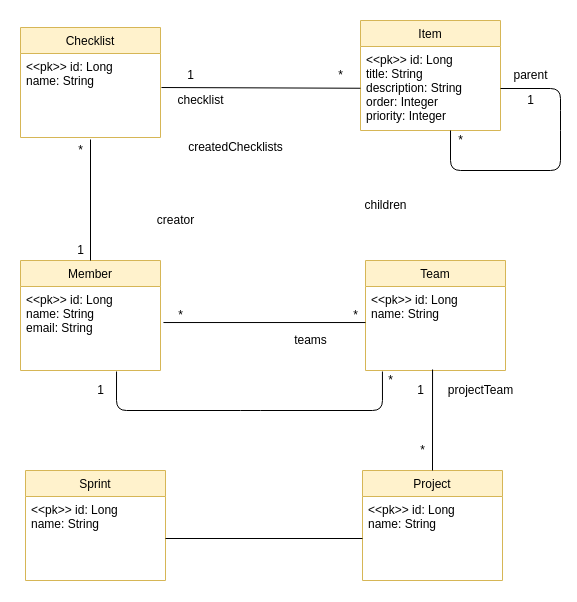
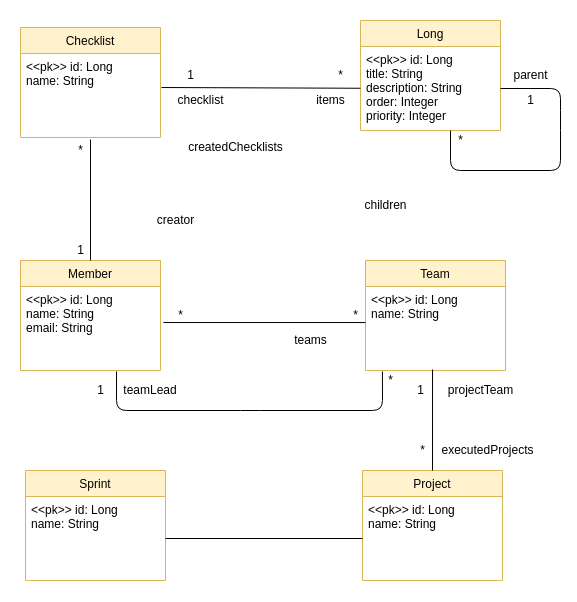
node "Item": label "Item" -> "Long"
node "items": added
node "teamLead": added
node "executedProjects": added
